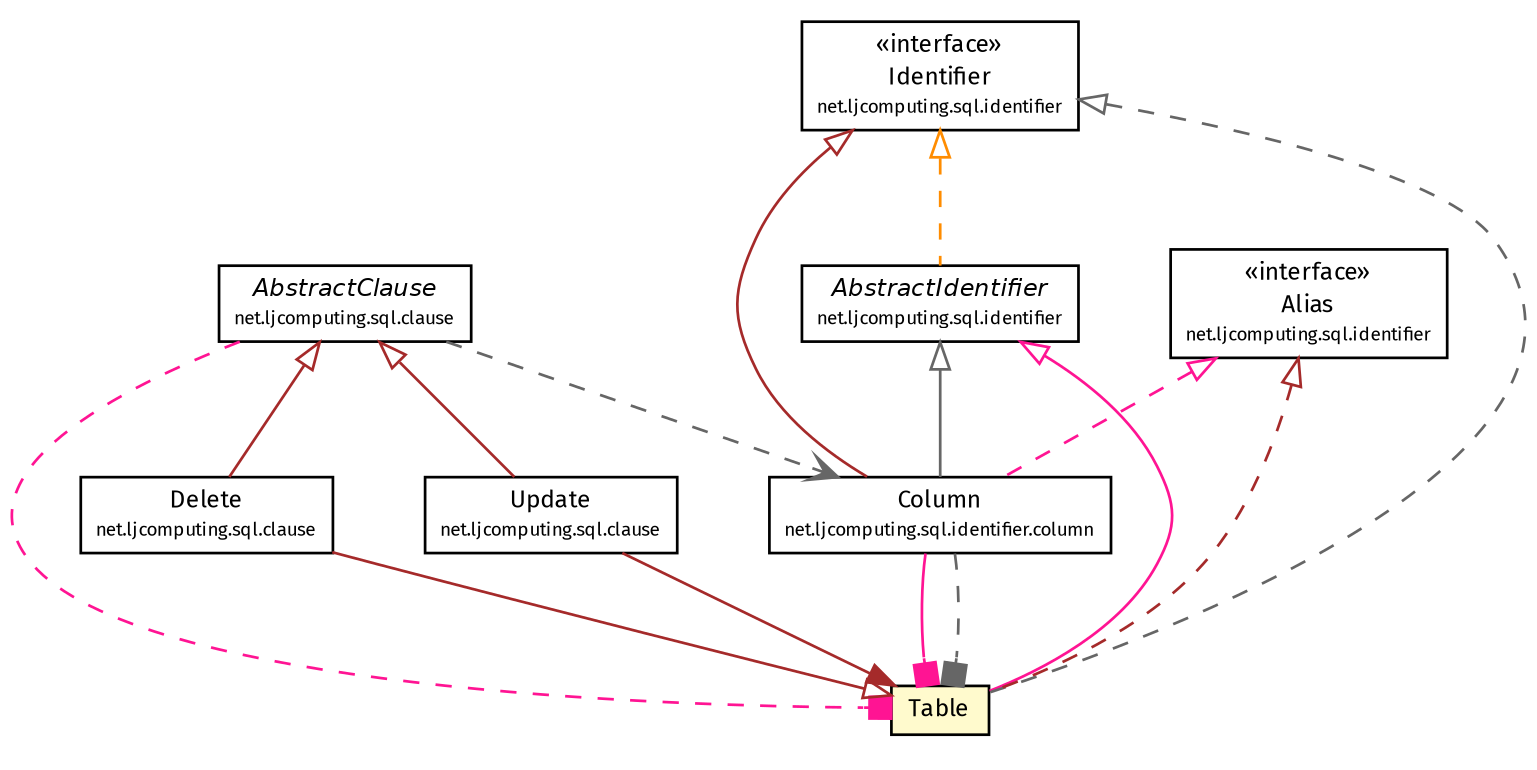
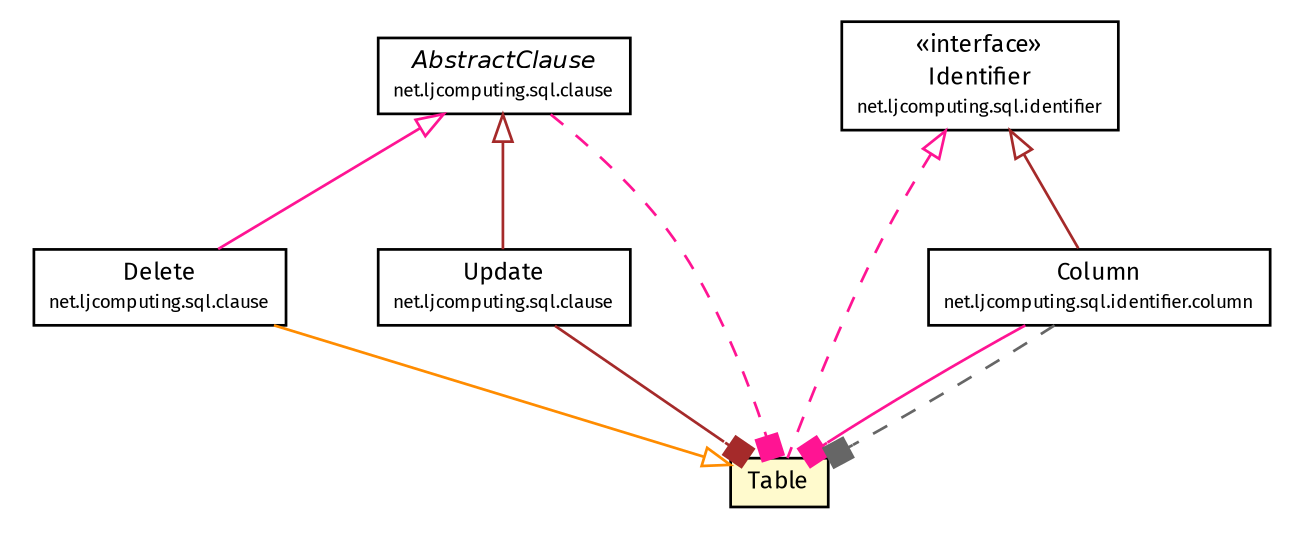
node "AbstractIdentifier": removed
node "Alias": removed
edge "Table" -> "Identifier": color gray40 -> deeppink
edge "AbstractClause" -> "Column": removed
edge "Delete" -> "AbstractClause": color brown -> deeppink
edge "Update" -> "Table": arrowhead normal -> box
edge "Delete" -> "Table": color brown -> darkorange
